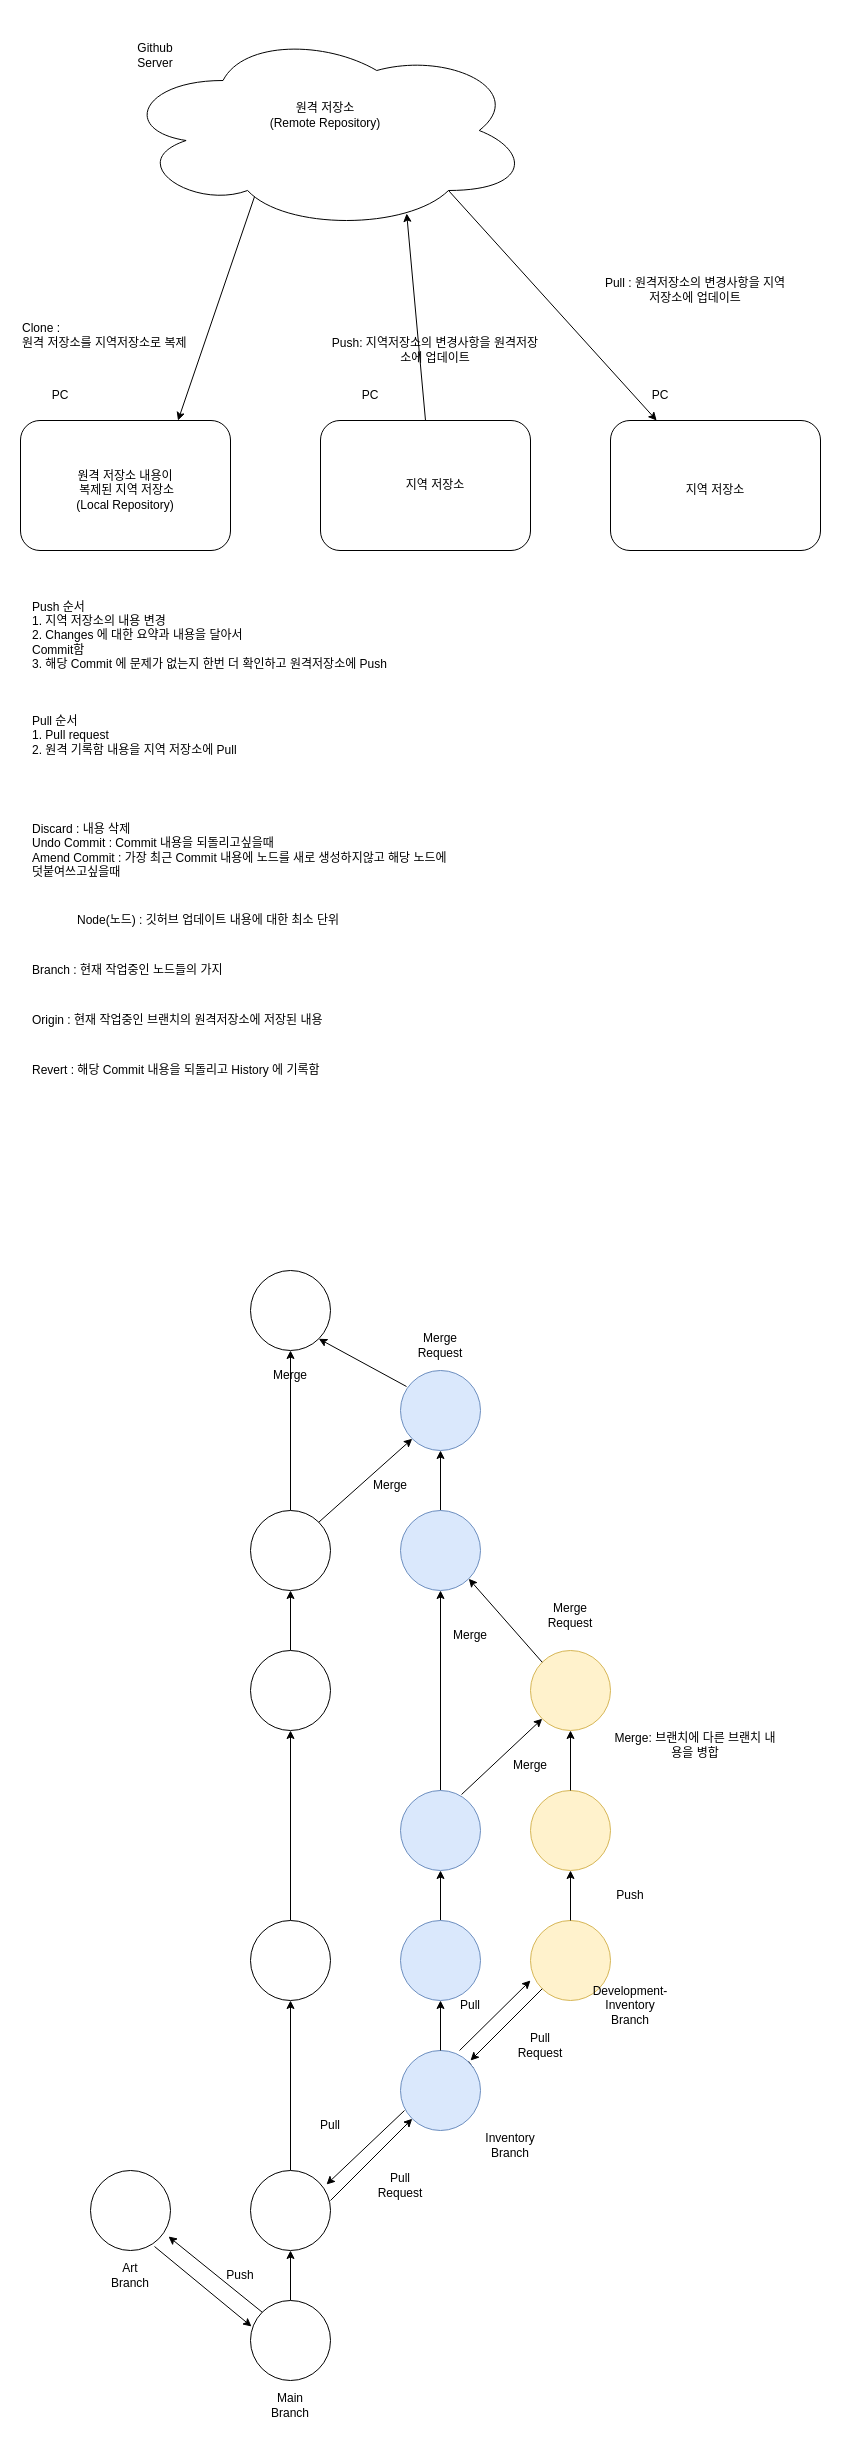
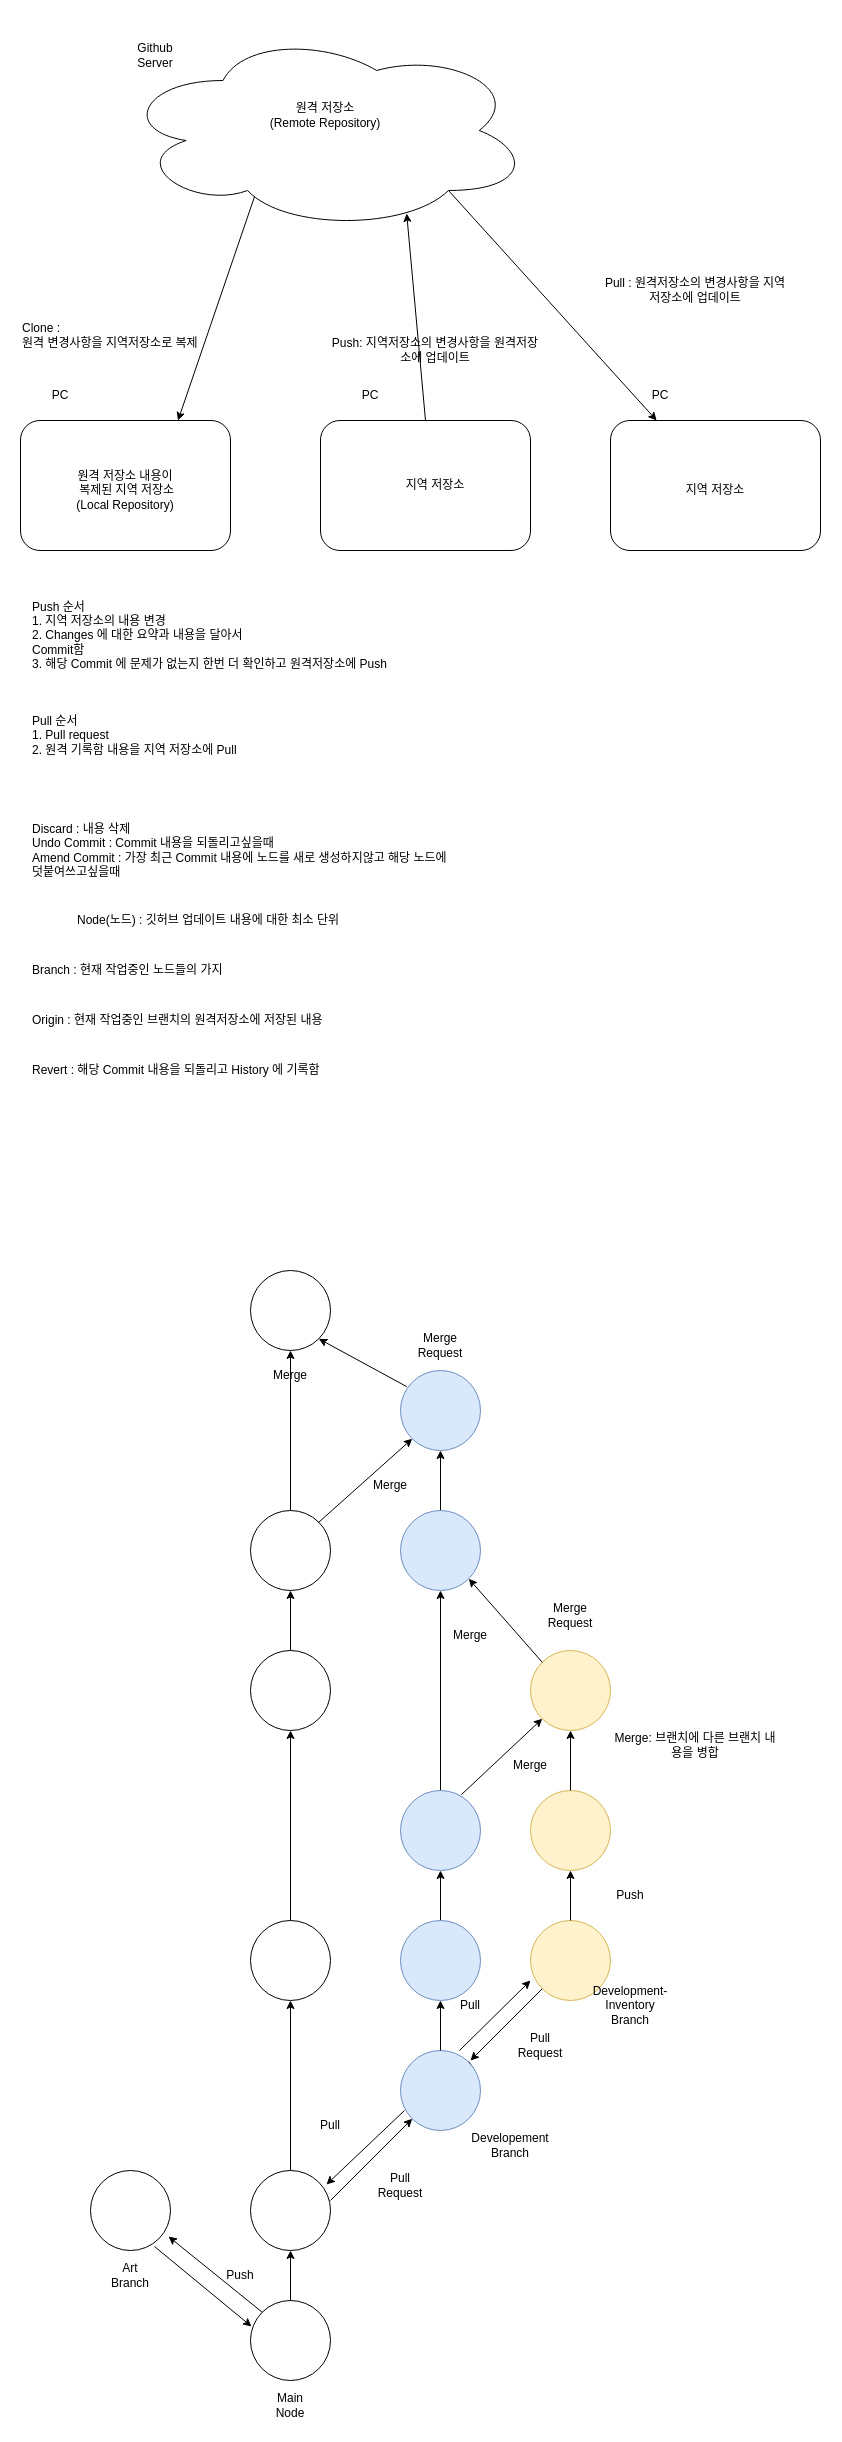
node "Clone : 원격 저장소를 지역저장소로 복제": label "Clone : 원격 저장소를 지역저장소로 복제" -> "Clone : 원격 변경사항을 지역저장소로 복제"
node "Inventory Branch": label "Inventory Branch" -> "Developement Branch"
node "Main Branch": label "Main Branch" -> "Main Node"
